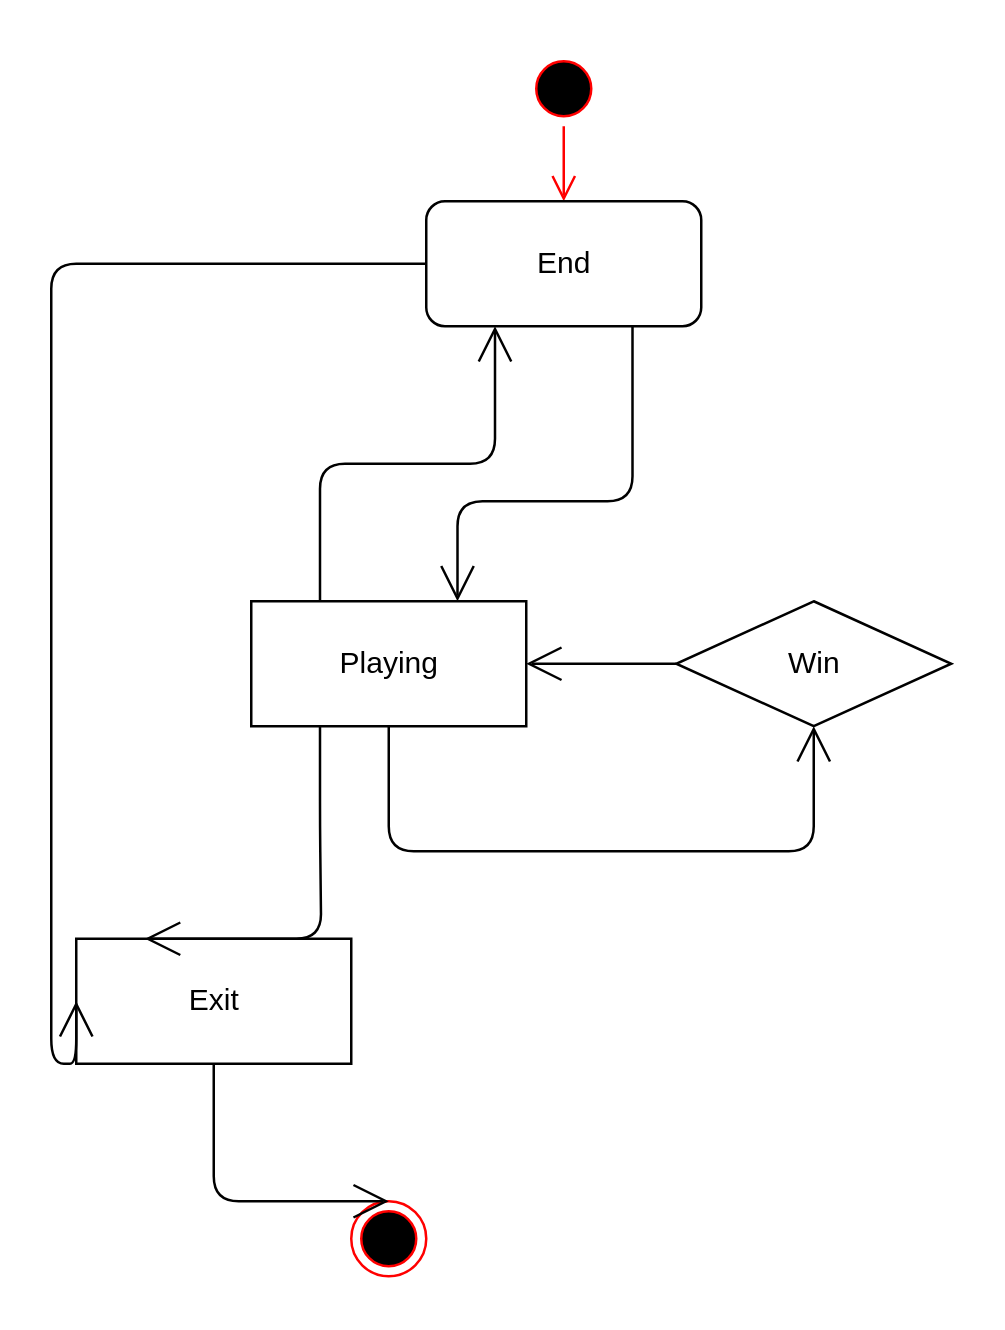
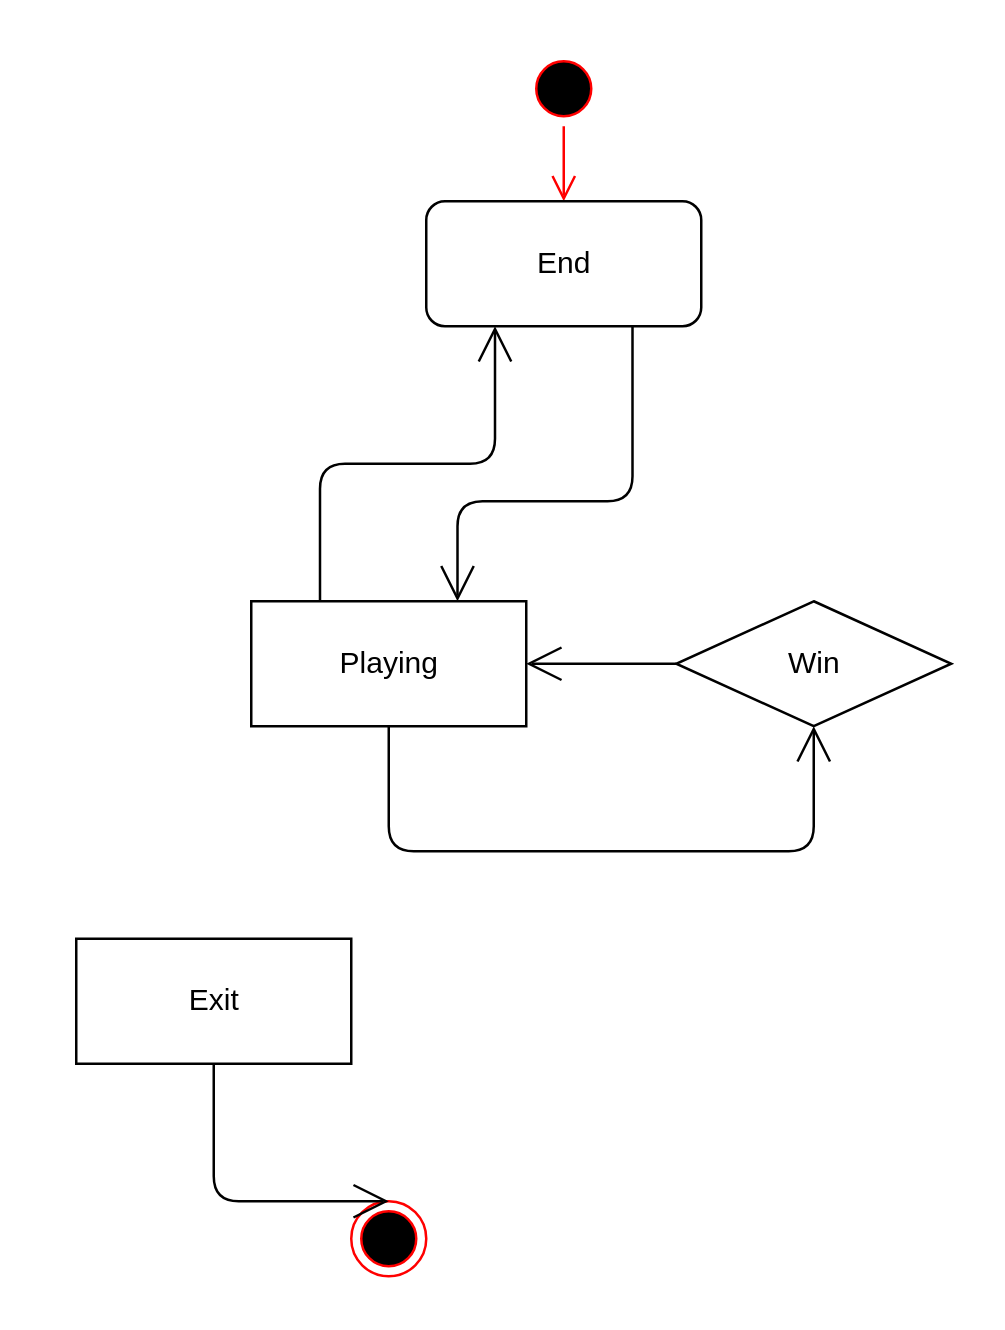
edge "End" -> "Exit": removed
edge "Playing" -> "Exit": removed
